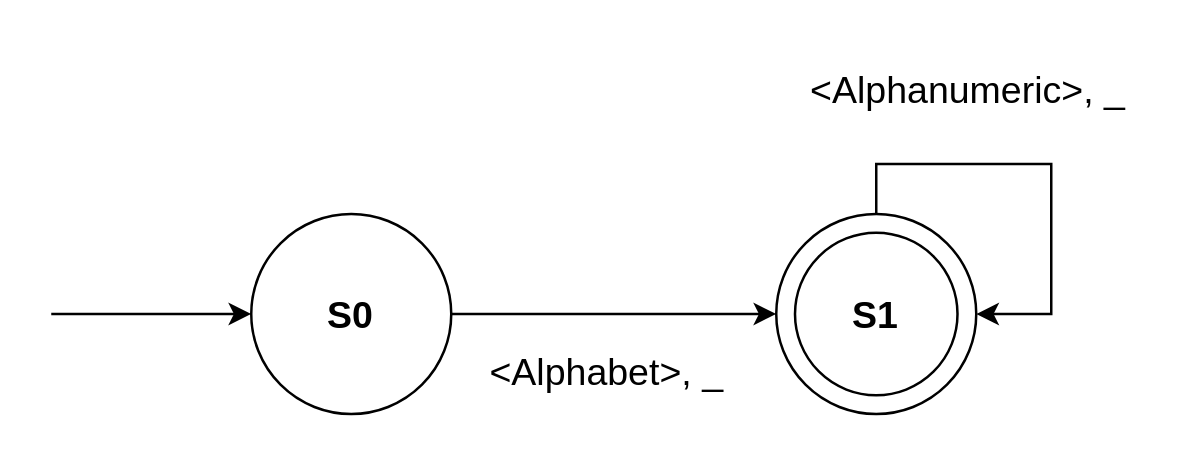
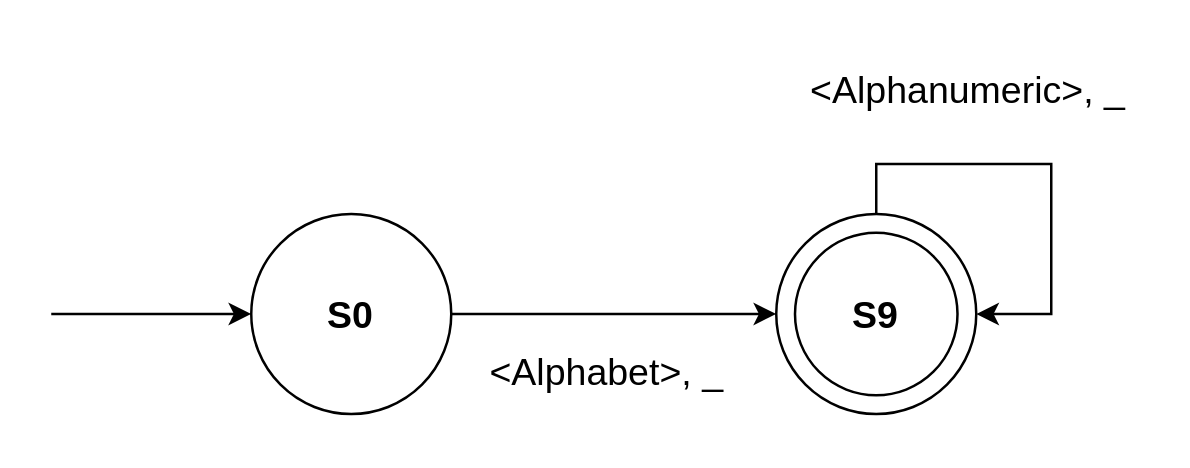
node "S1": label "S1" -> "S9"
